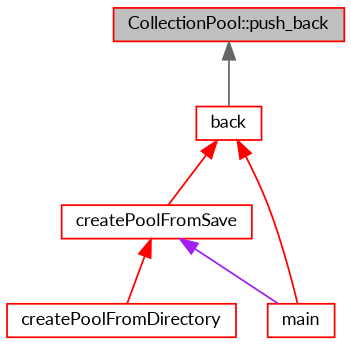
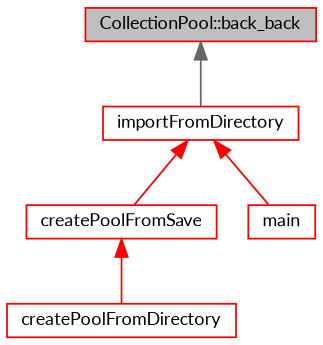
node "CollectionPool::push_back": label "CollectionPool::push_back" -> "CollectionPool::back_back"
node "back": label "back" -> "importFromDirectory"
edge "main" -> "createPoolFromSave": removed
